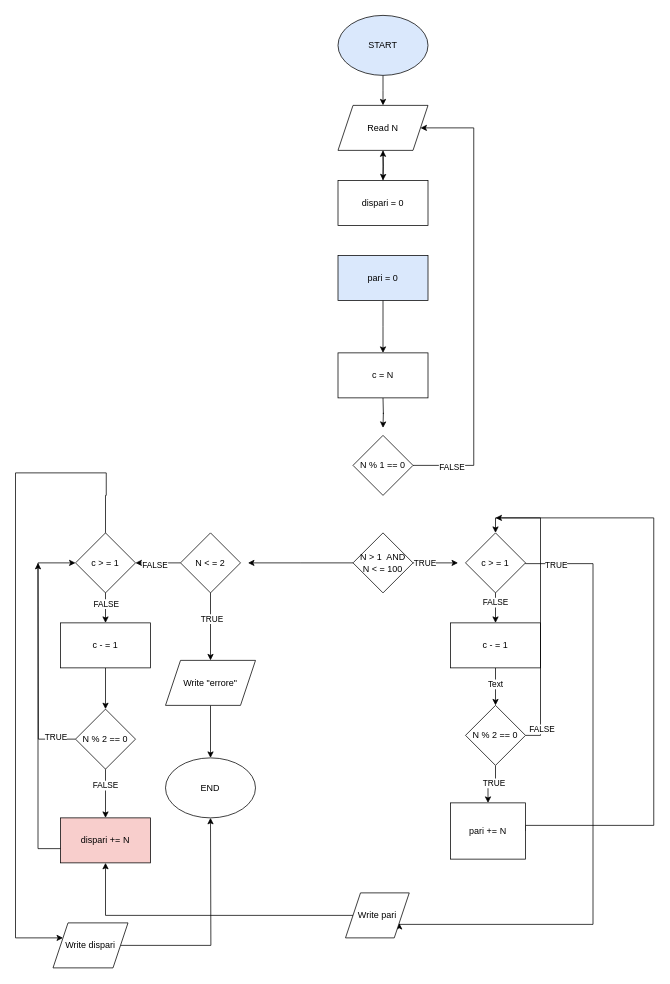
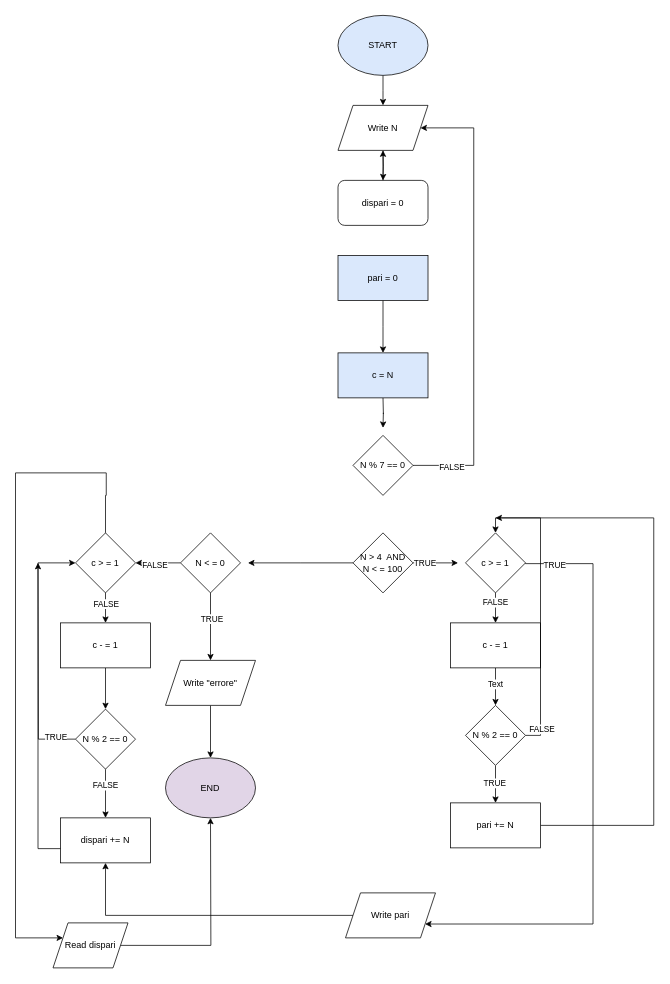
node "Read N": label "Read N" -> "Write N"
node "dispari = 0": shape rectangle -> rounded rectangle
node "c = N": fillcolor #ffffff -> #dae8fc
node "N % 1 == 0": label "N % 1 == 0" -> "N % 7 == 0"
node "N < = 2": label "N < = 2" -> "N < = 0"
node "N > 1 AND N < = 100": label "N > 1 AND N < = 100" -> "N > 4 AND N < = 100"
node "END": fillcolor #ffffff -> #e1d5e7
node "pari += N": size 75x56 -> 90x45
node "dispari += N": fillcolor #f8cecc -> #ffffff
node "Write pari": size 64x45 -> 90x45
node "Write dispari": label "Write dispari" -> "Read dispari"
